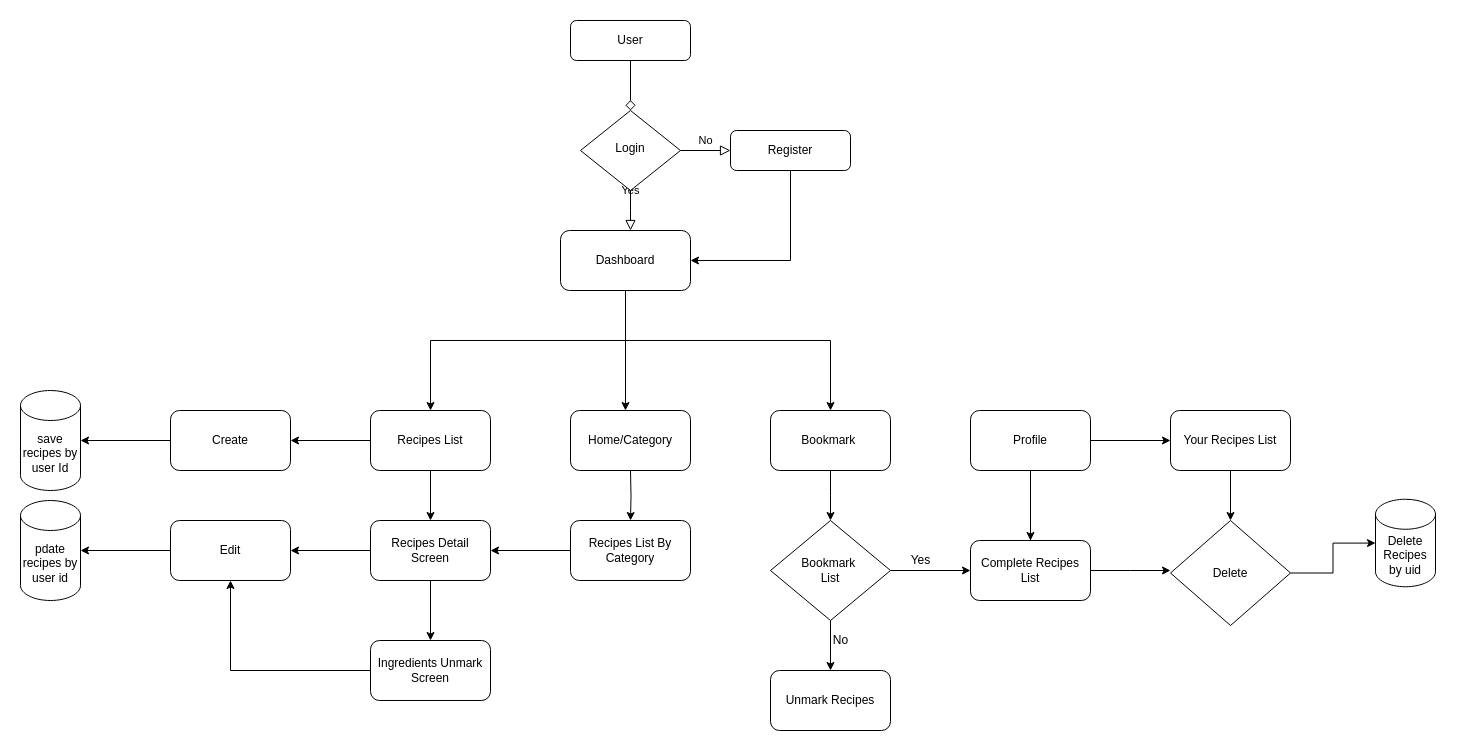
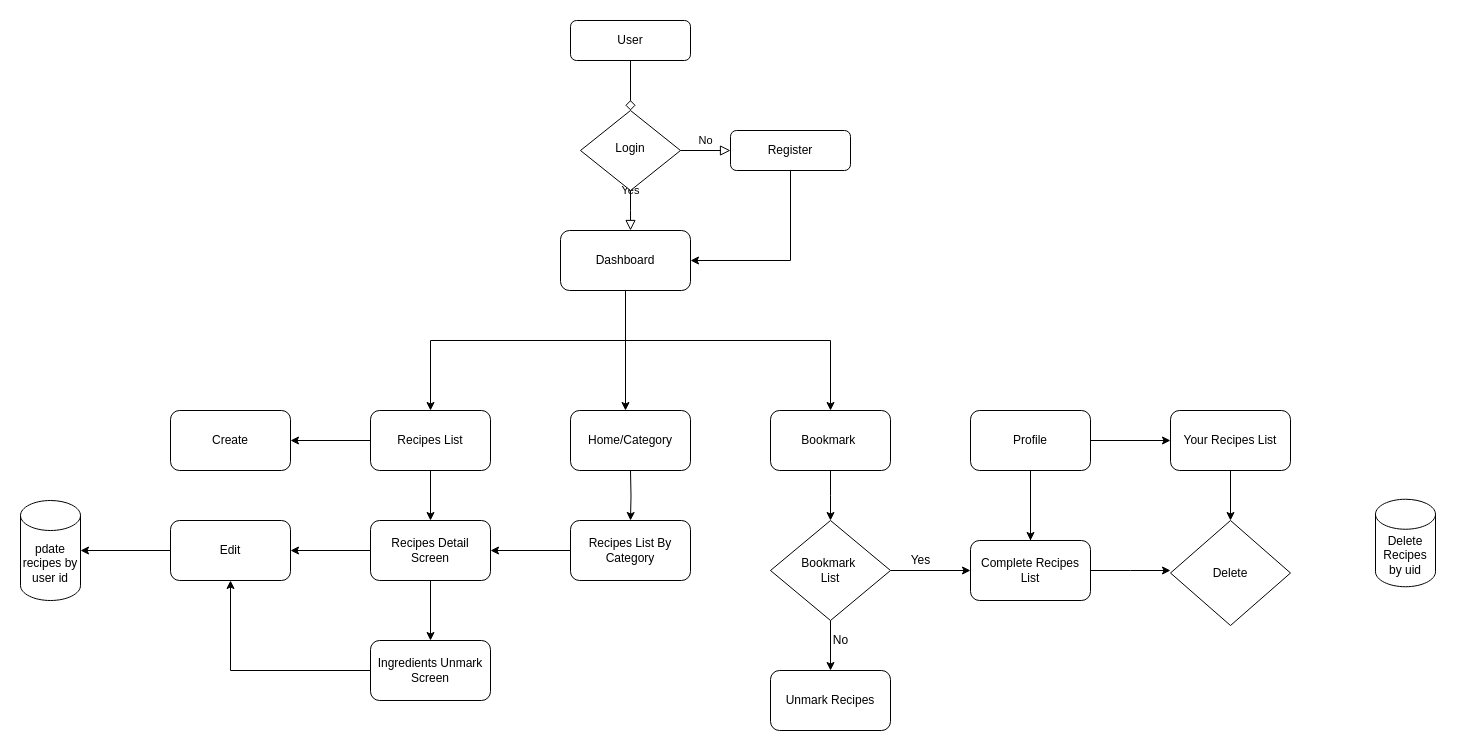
node "save recipes by user Id": removed
edge "Create" -> "save recipes by user Id": removed
edge "Delete" -> "Delete Recipes by uid": removed
